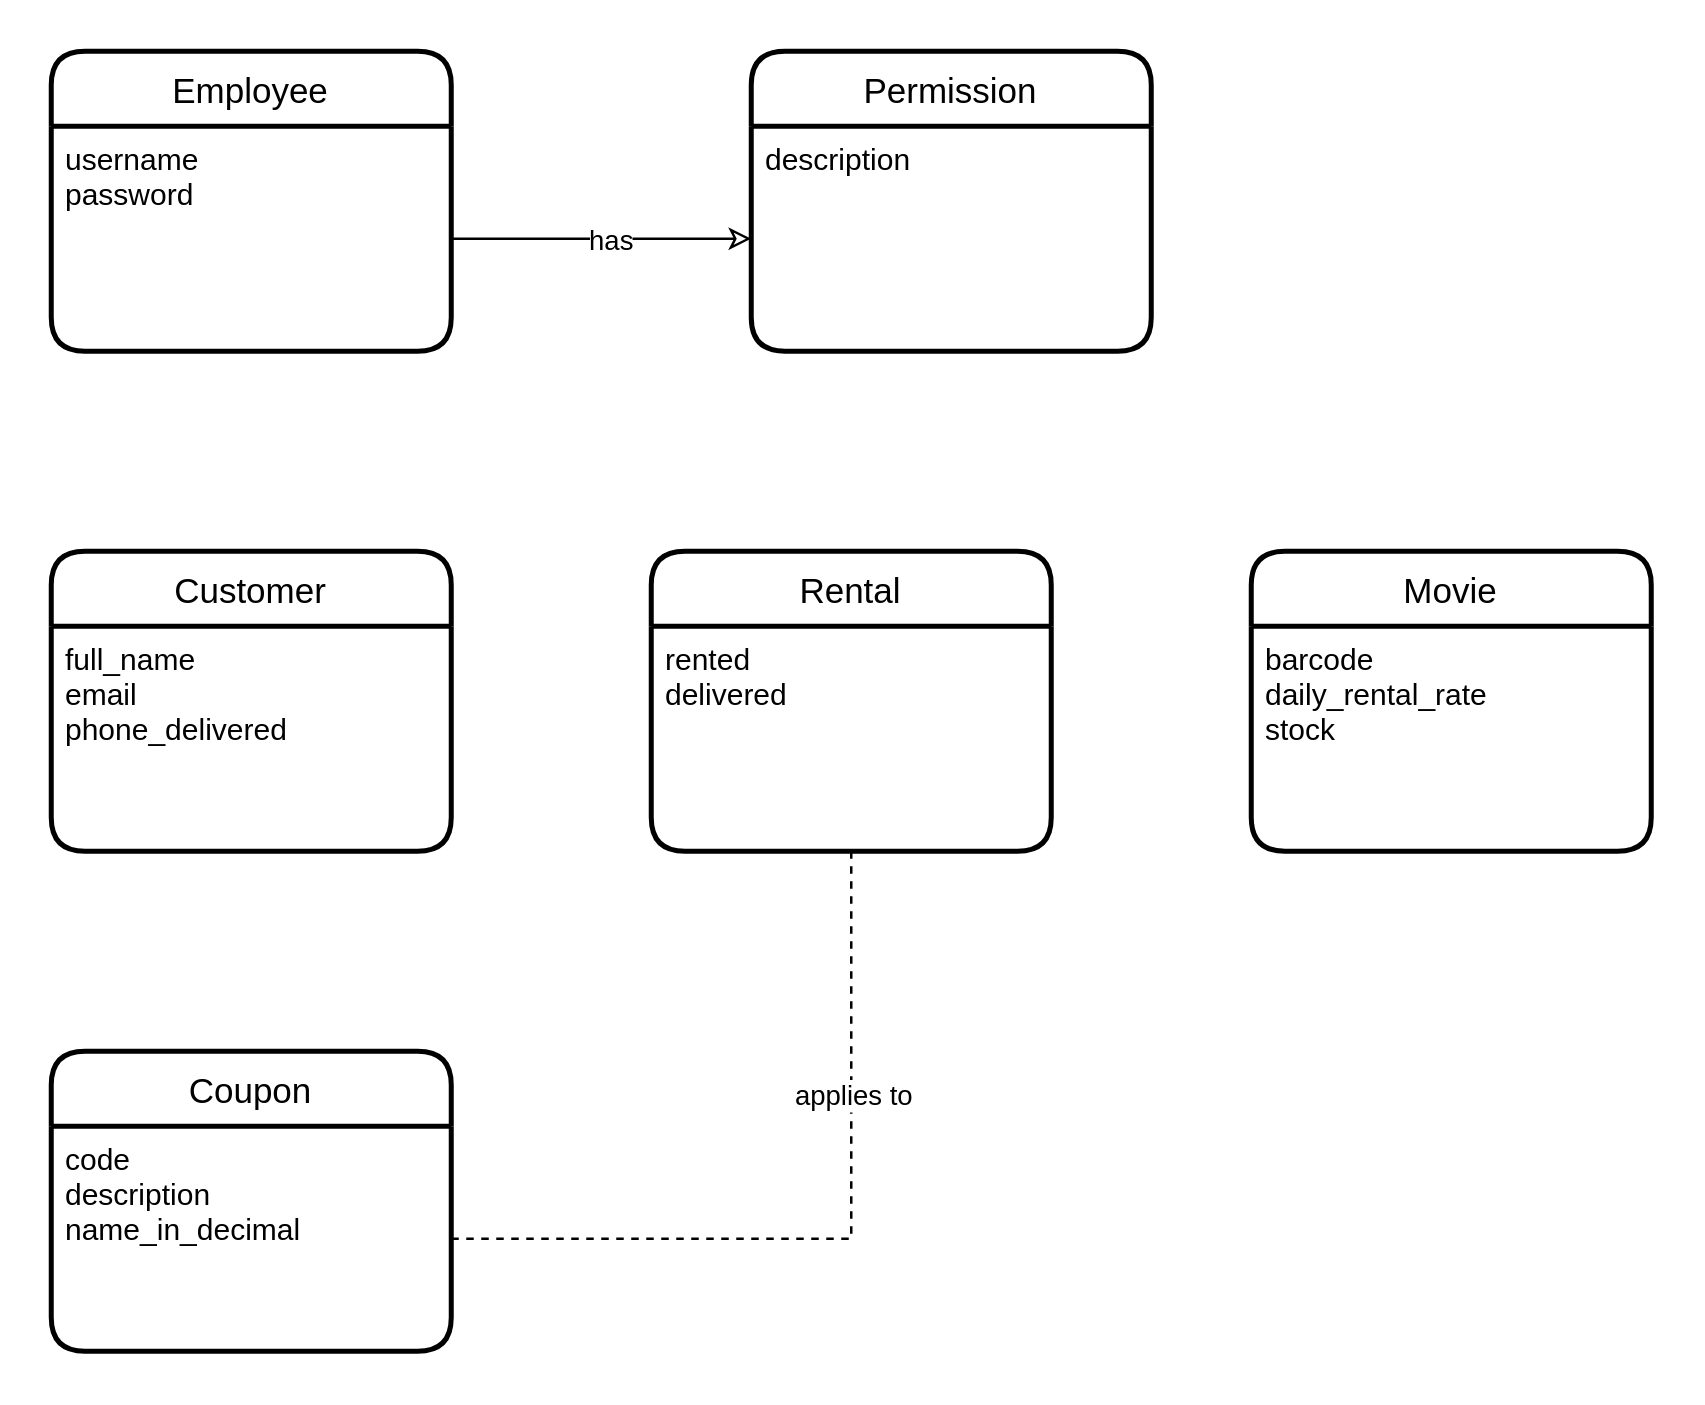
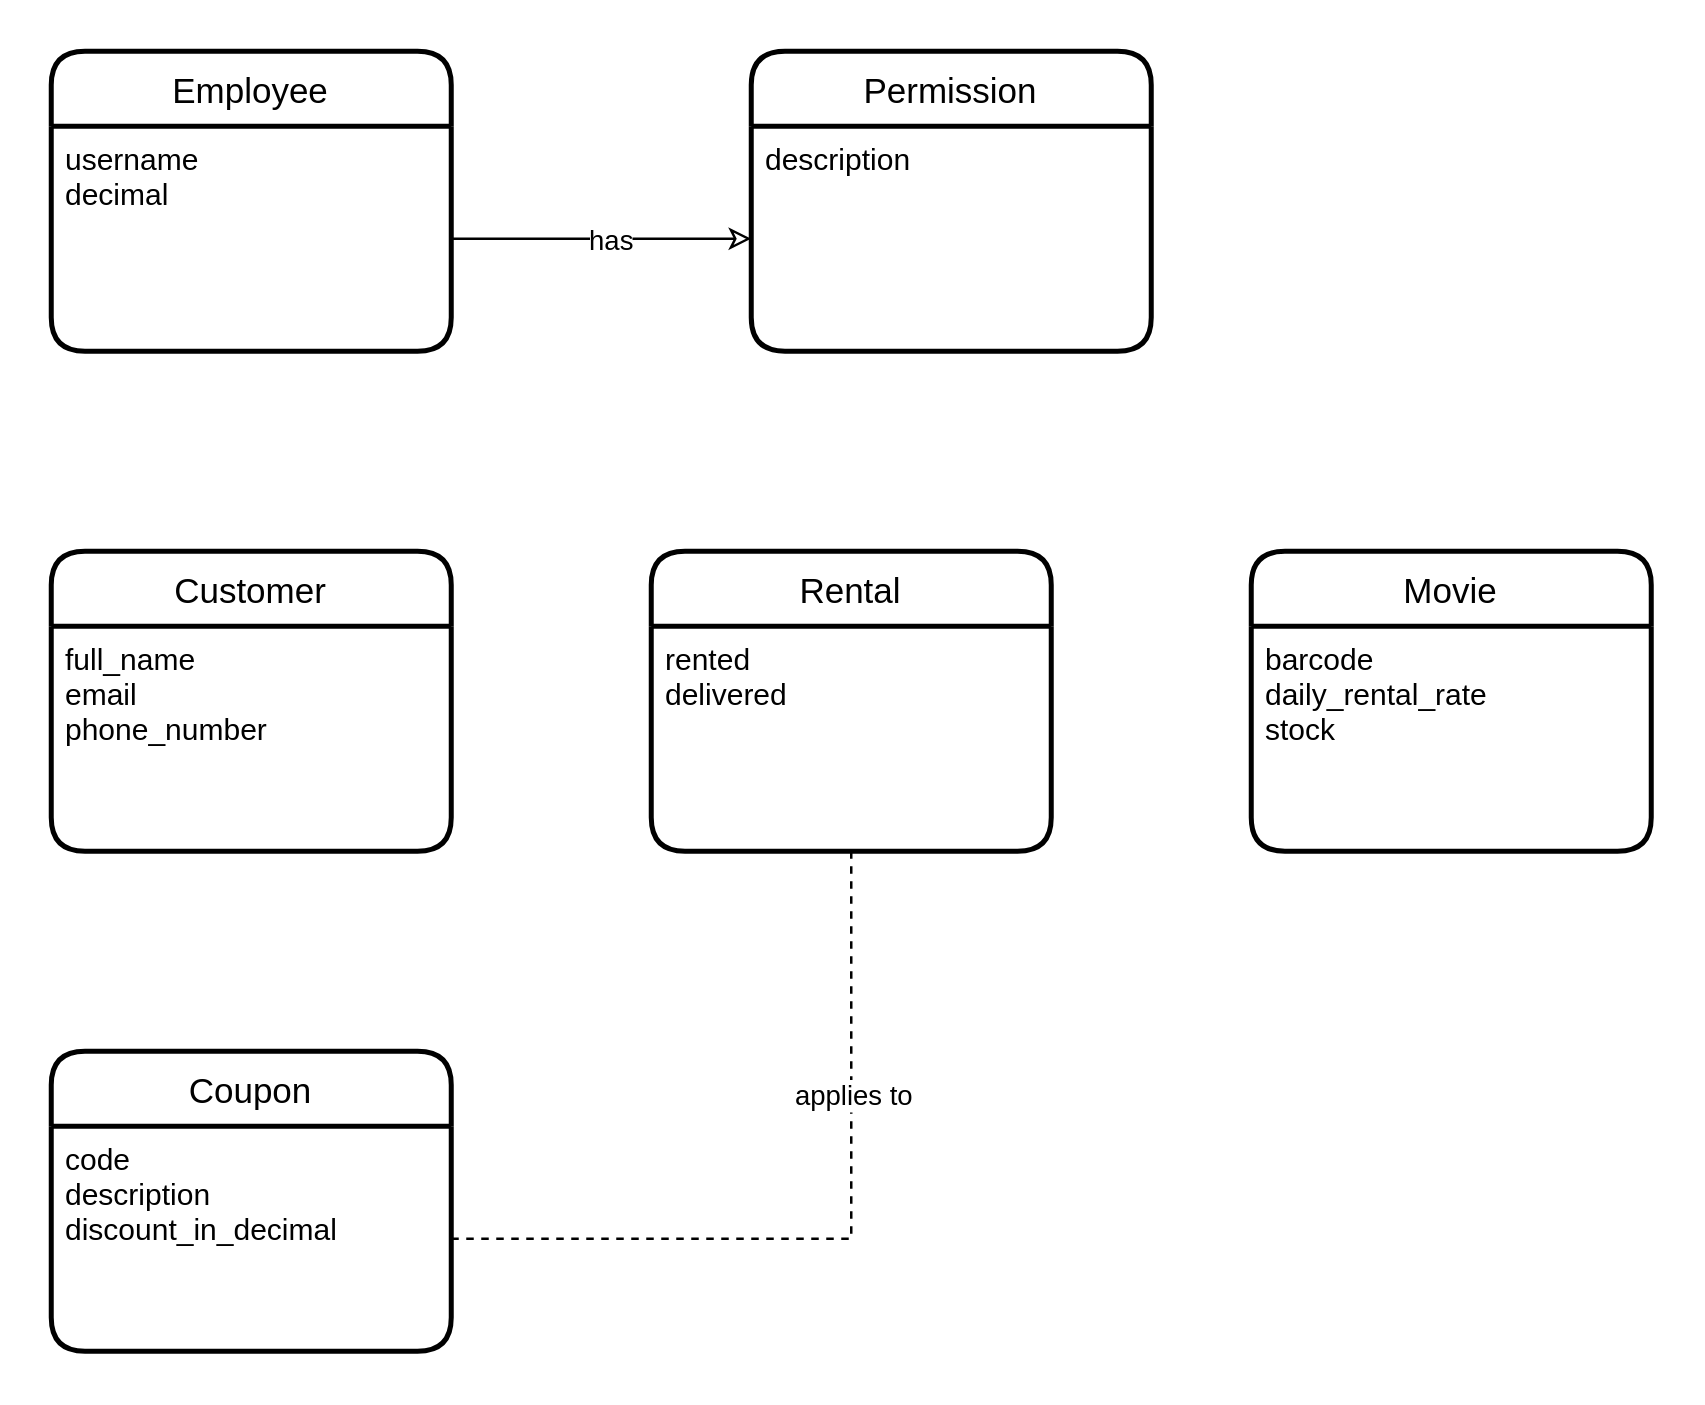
node "username password": label "username password" -> "username decimal"
node "full_name email phone_delivered": label "full_name email phone_delivered" -> "full_name email phone_number"
node "code description name_in_decimal": label "code description name_in_decimal" -> "code description discount_in_decimal"
